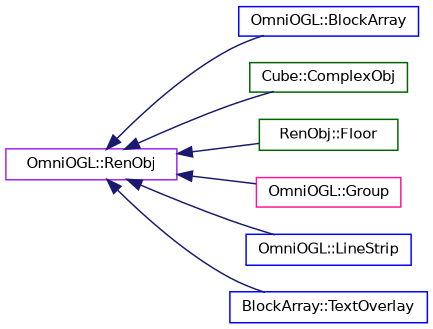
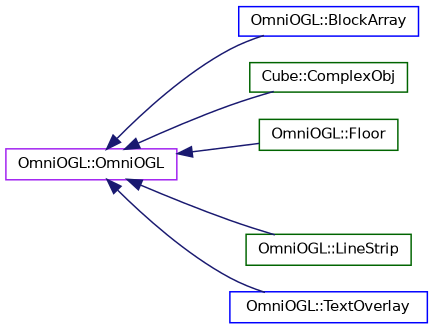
node "RenObj::Floor": label "RenObj::Floor" -> "OmniOGL::Floor"
node "OmniOGL::RenObj": label "OmniOGL::RenObj" -> "OmniOGL::OmniOGL"
node "OmniOGL::Group": removed
node "OmniOGL::LineStrip": color blue -> darkgreen
node "BlockArray::TextOverlay": label "BlockArray::TextOverlay" -> "OmniOGL::TextOverlay"
